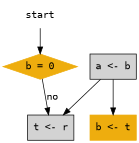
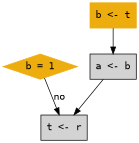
node "start": removed
node "b = 0": label "b = 0" -> "b = 1"
edge "a <- b" -> "b <- t": reversed
